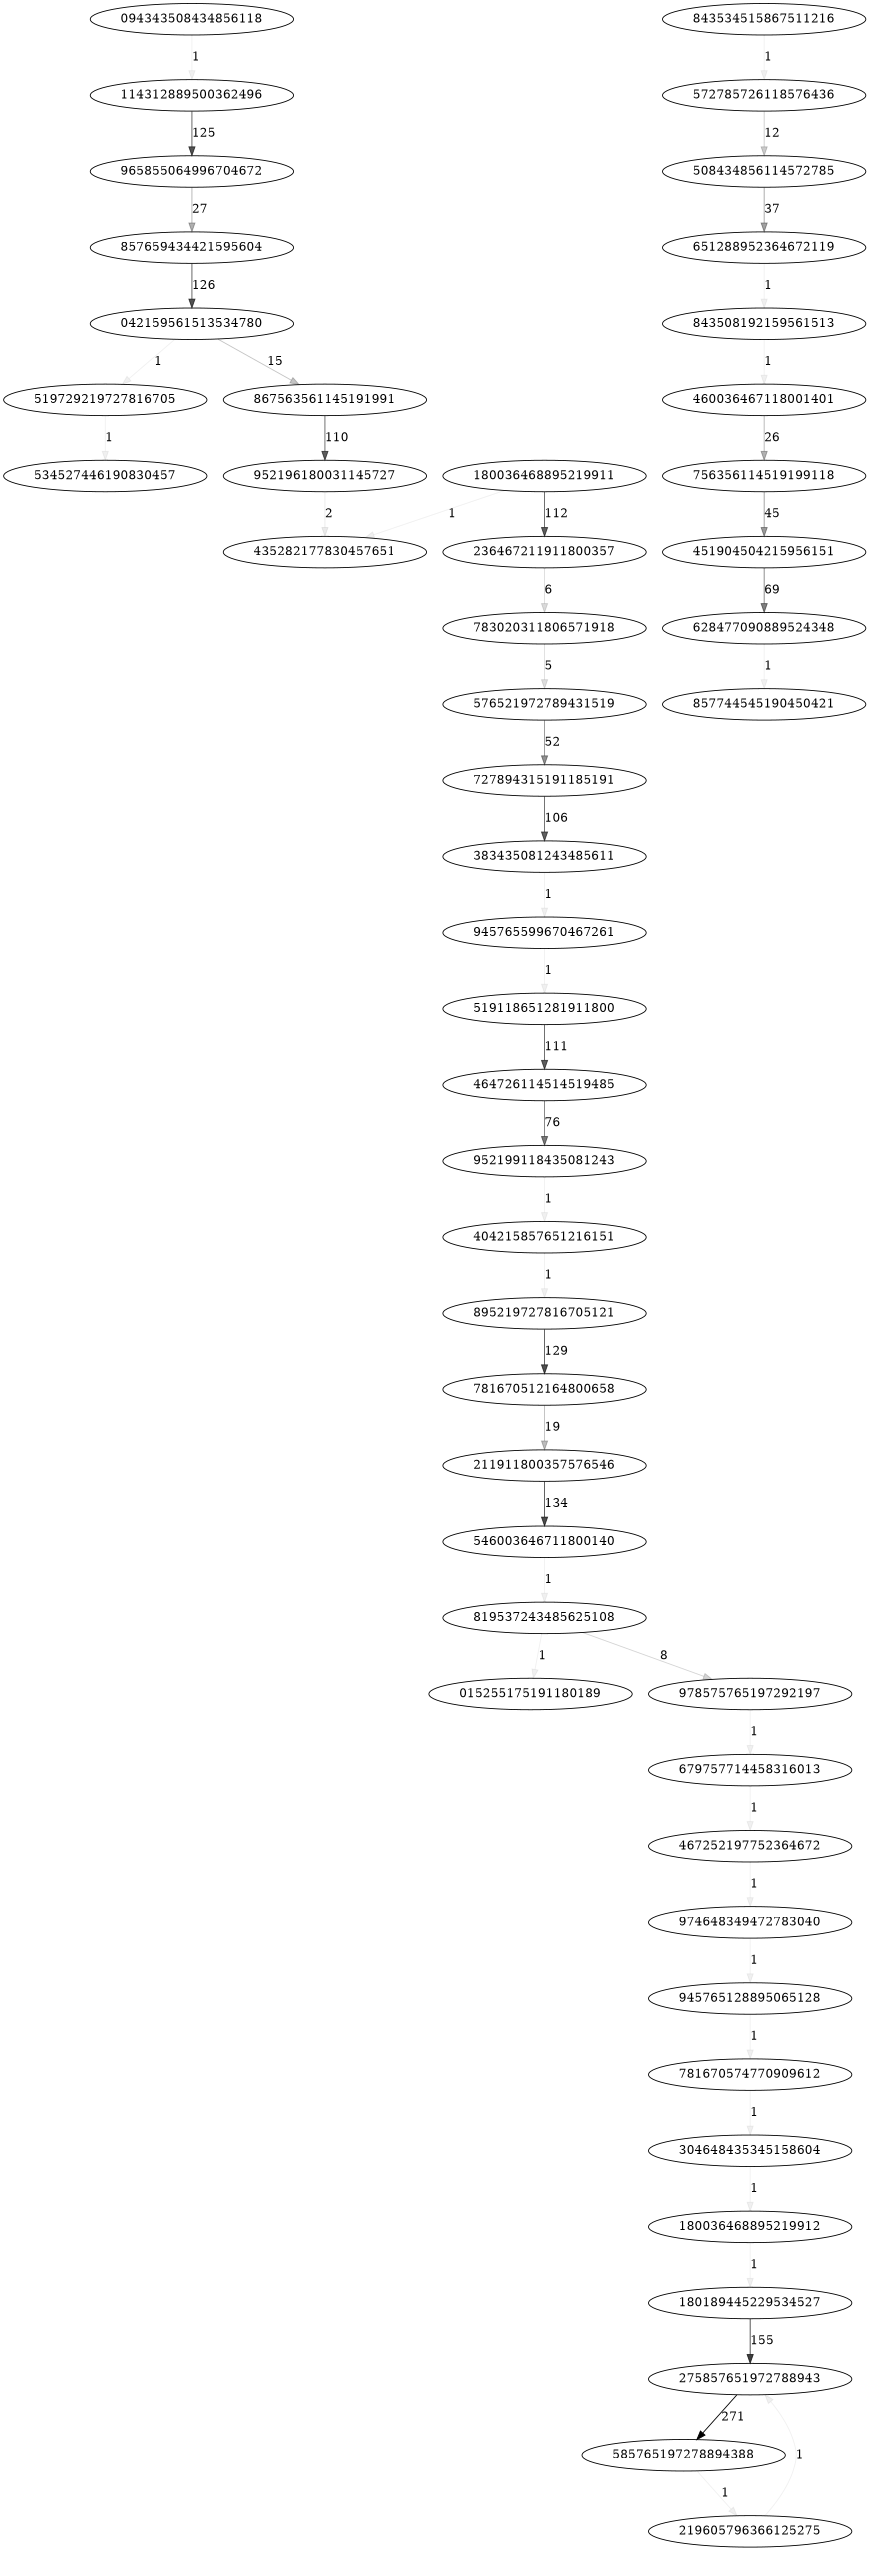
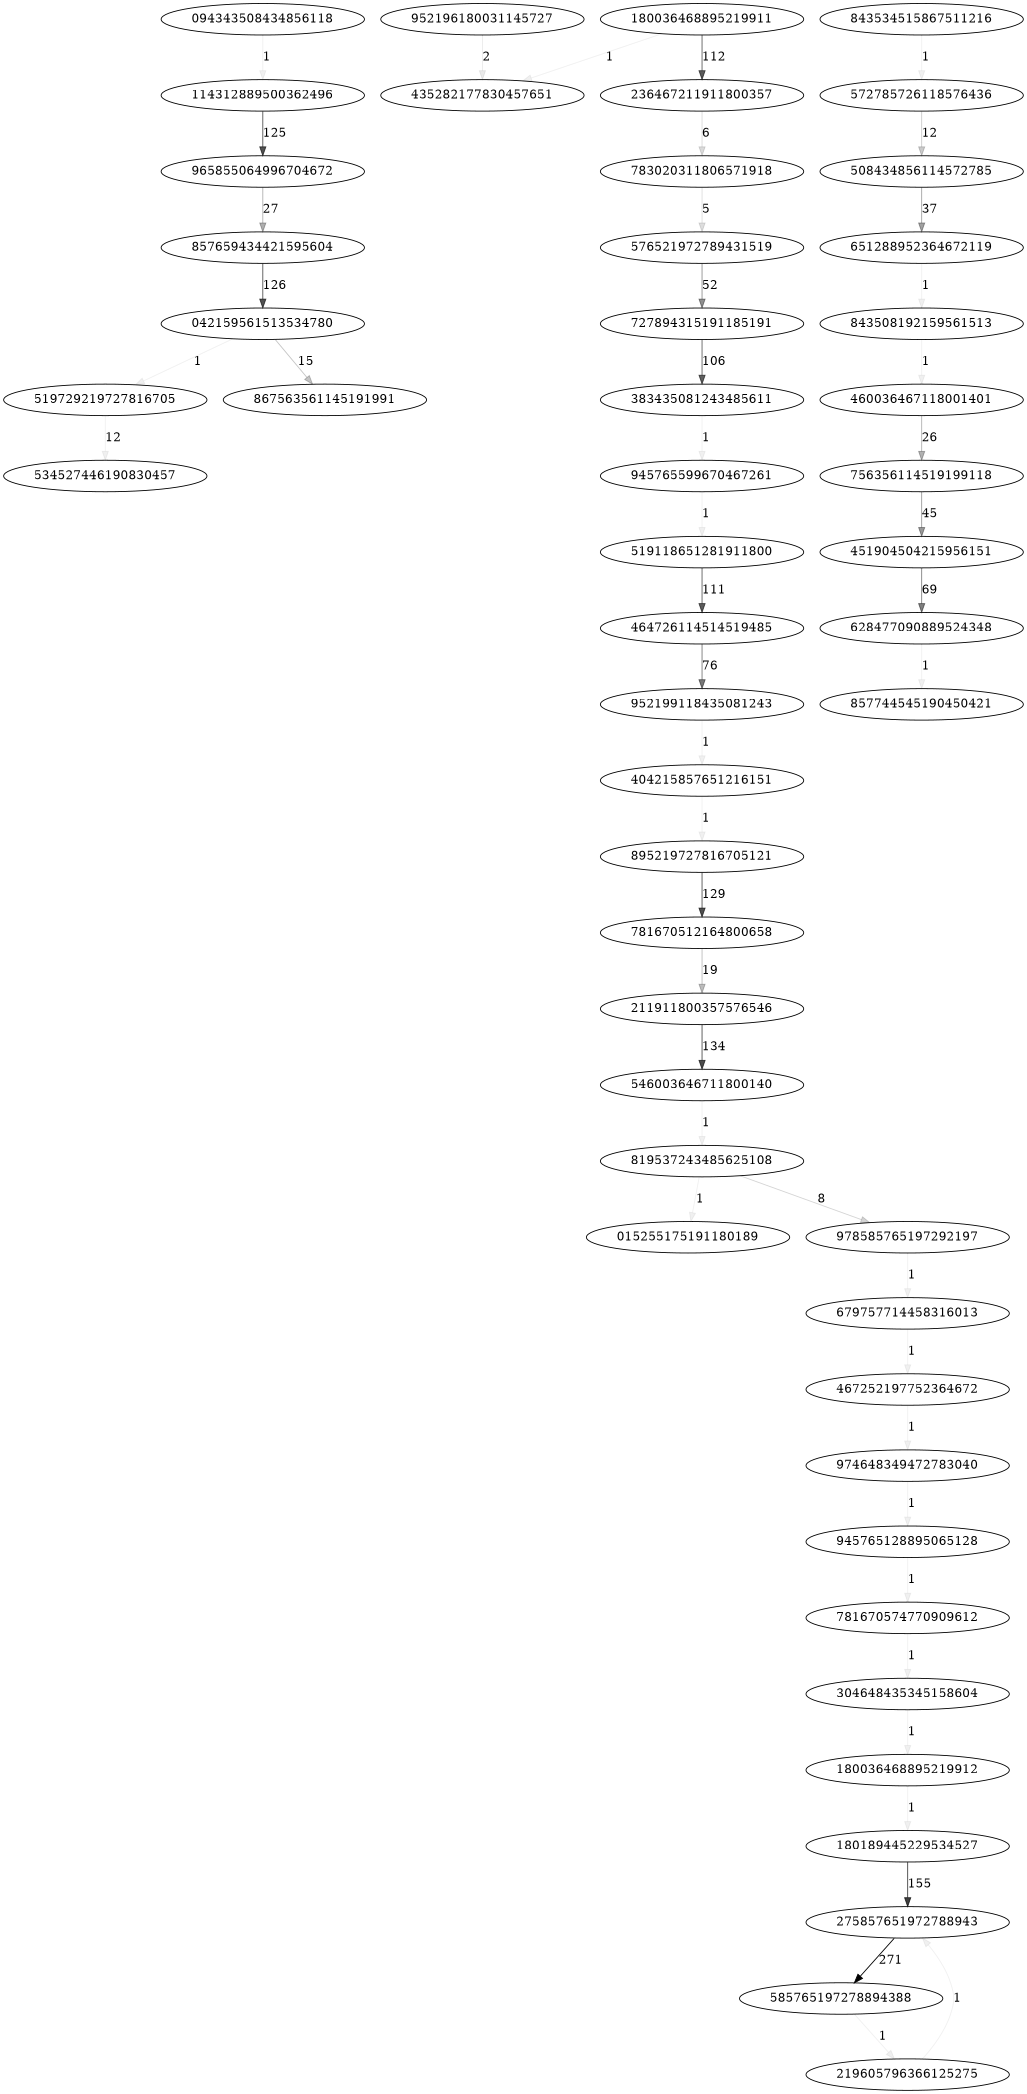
edge "867563561145191991" -> "952196180031145727": removed, label "110"
edge "519729219727816705" -> "534527446190830457": label "1" -> "12"
node "978575765197292197": label "978575765197292197" -> "978585765197292197"
